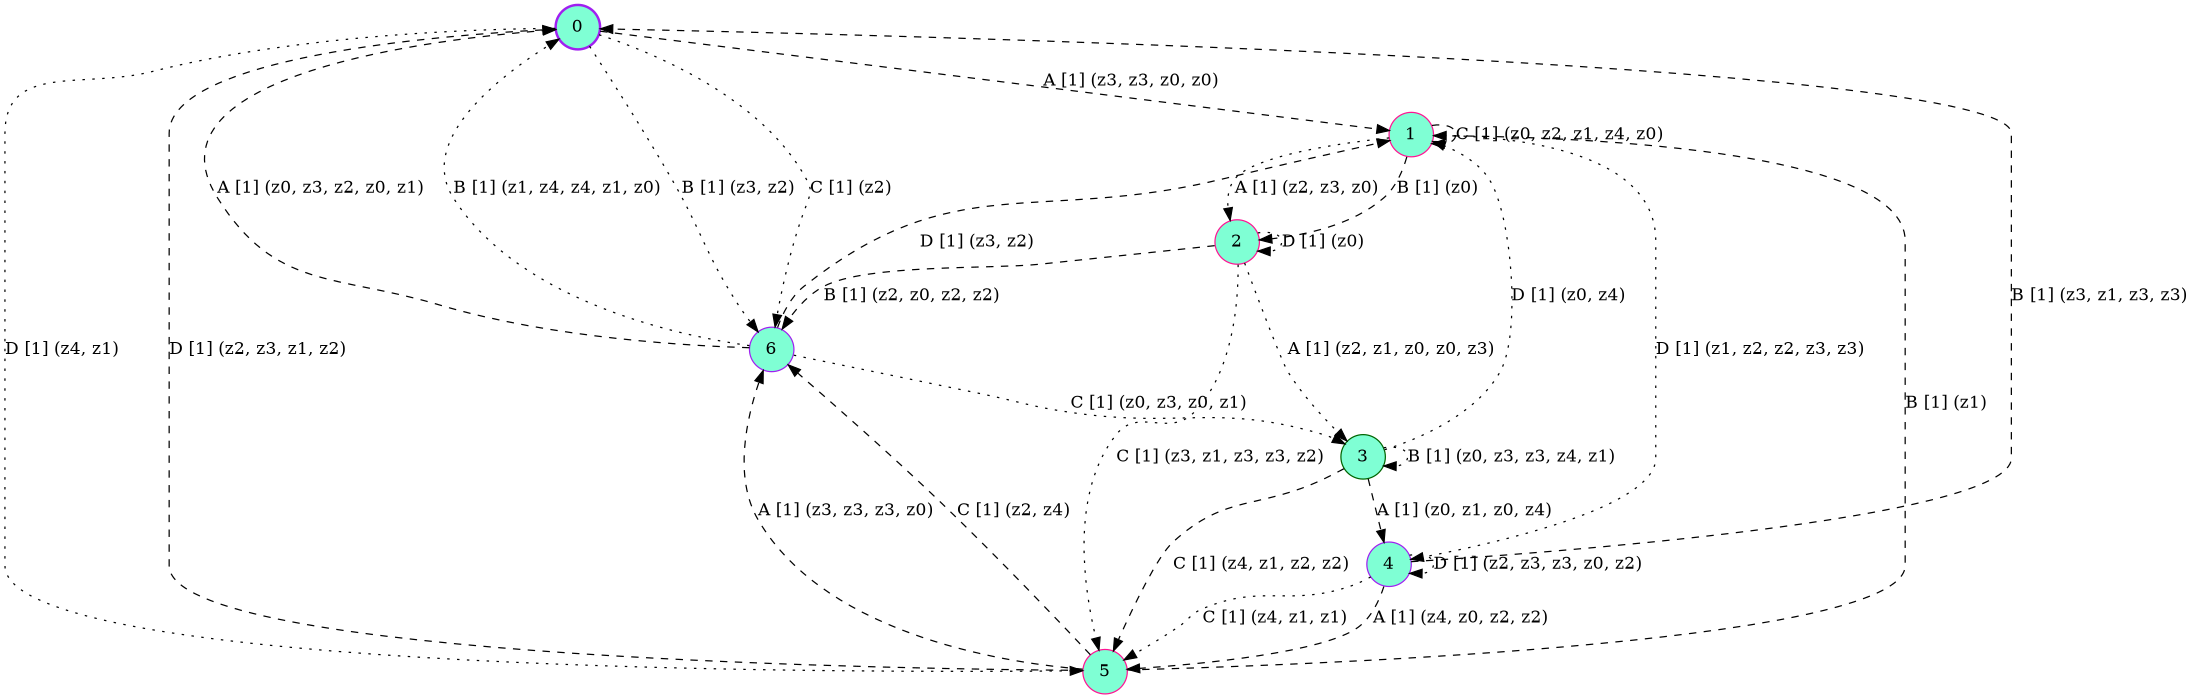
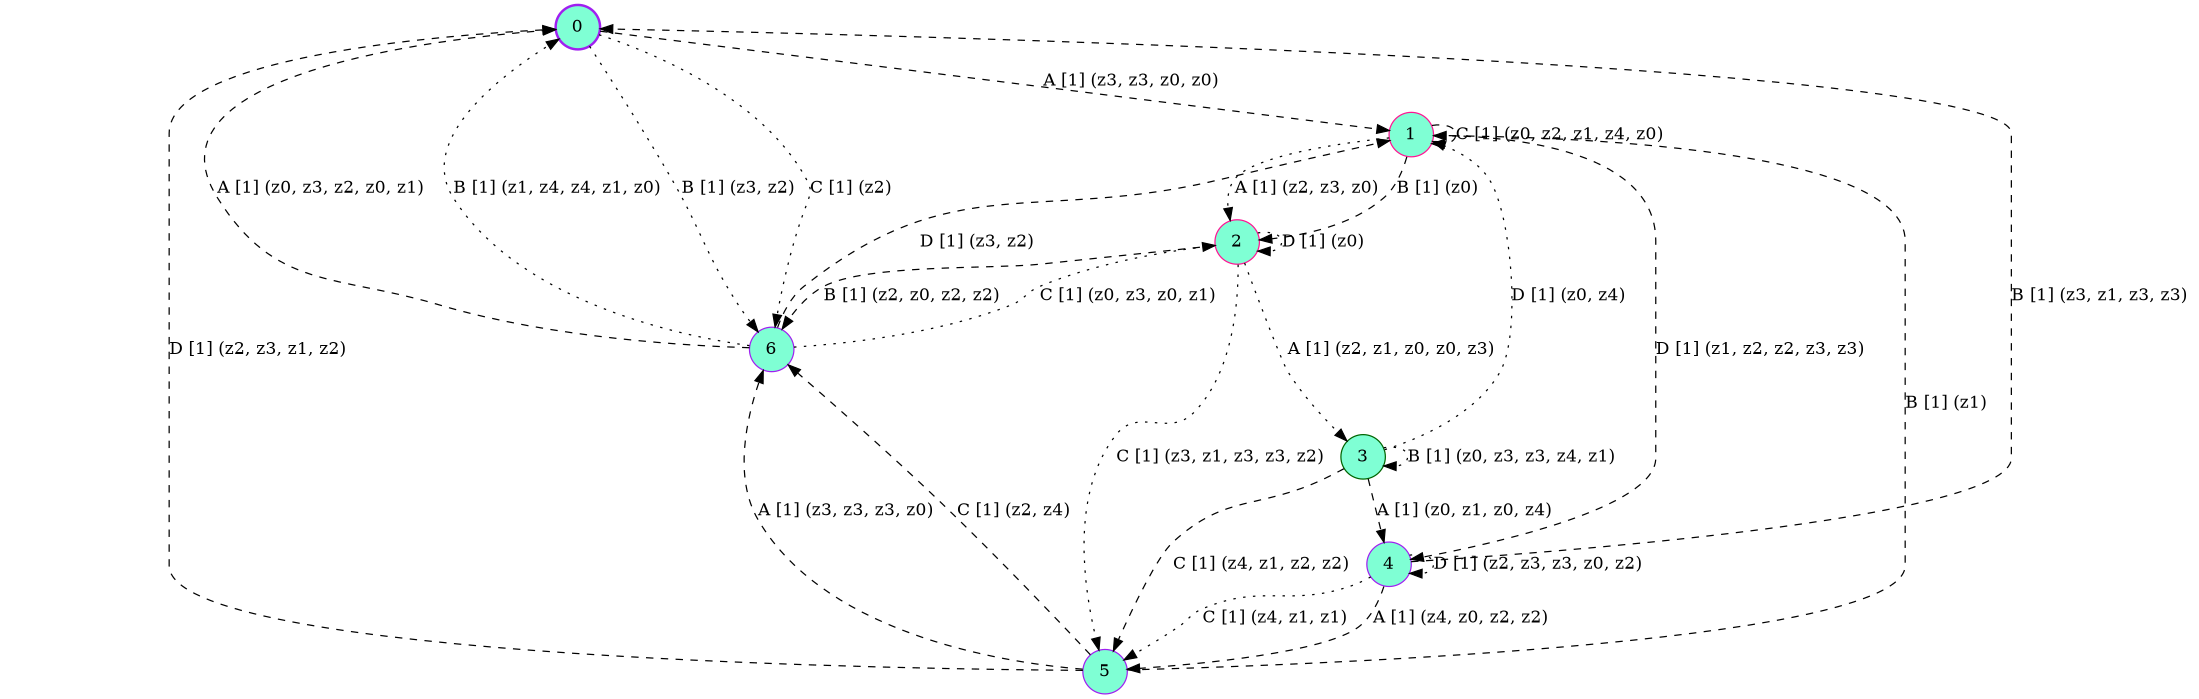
edge "1" -> "4": style dotted -> dashed
edge "6" -> "3": now "6" -> "2"
edge "0" -> "5": removed, label "D [1] (z4, z1)"
node "5": color deeppink -> purple
